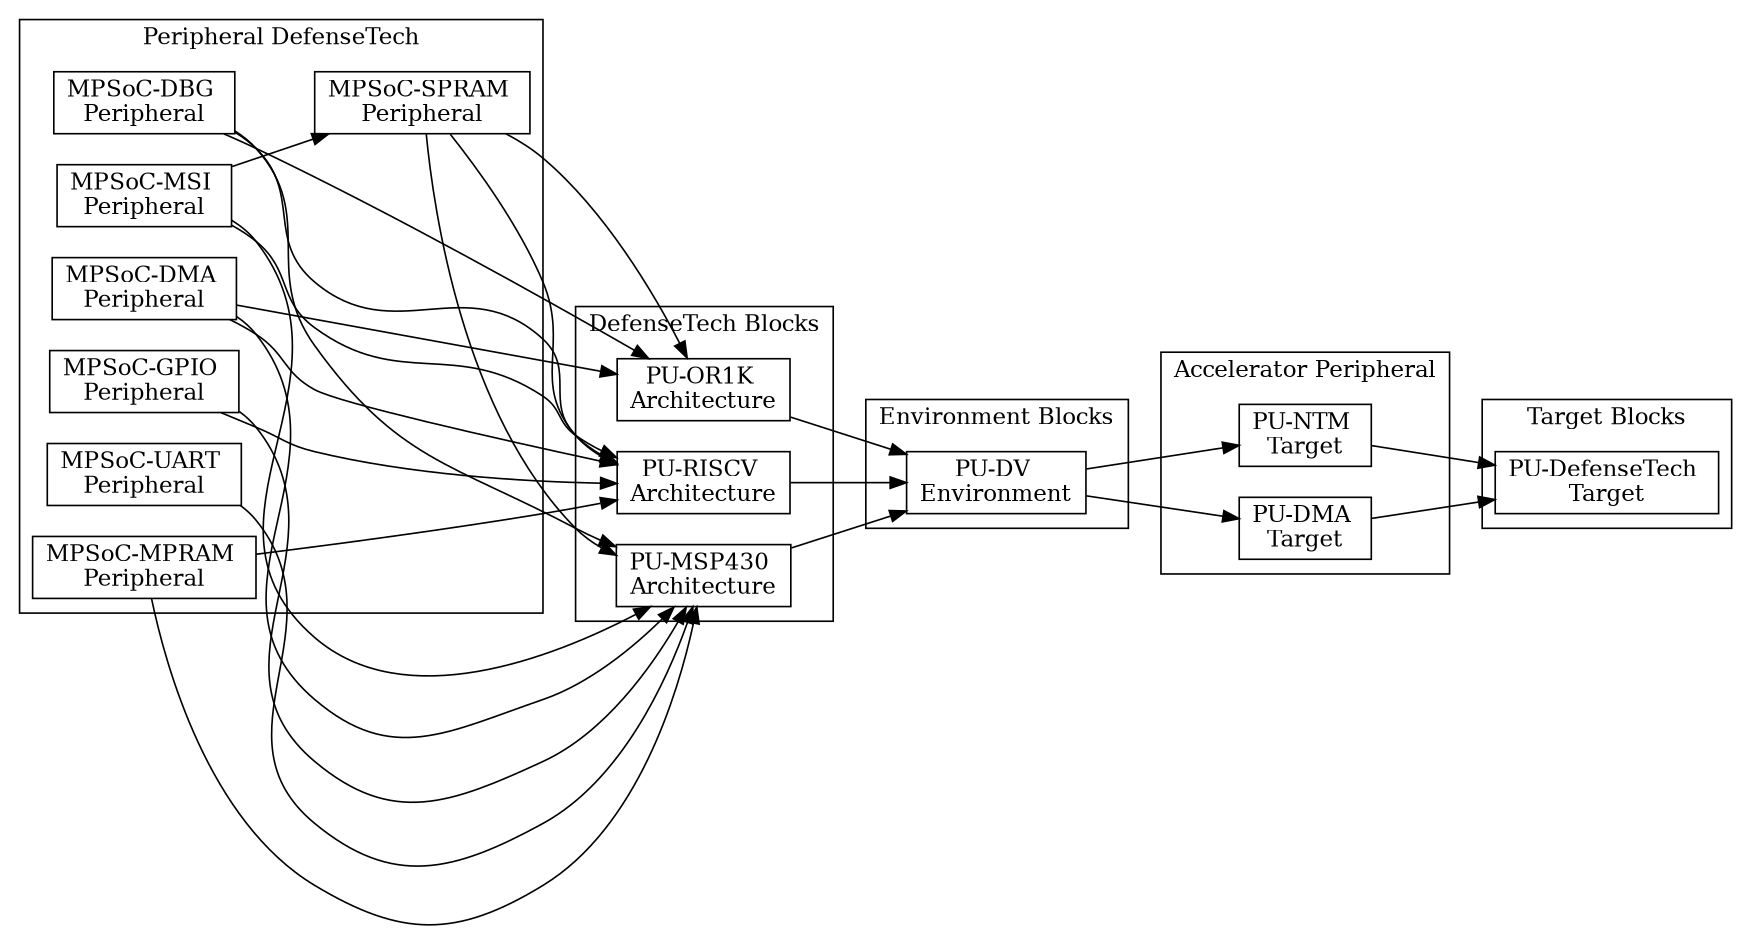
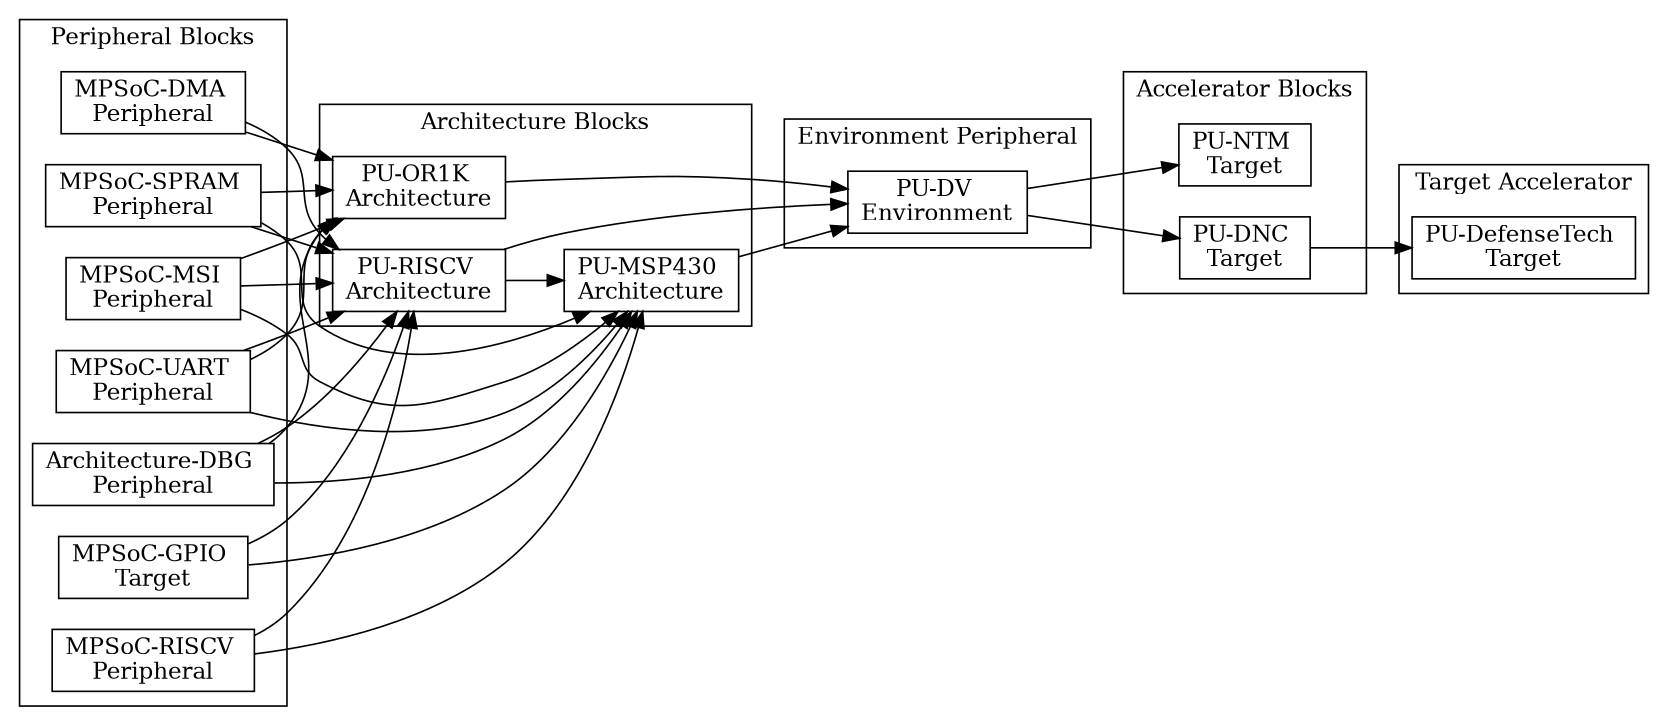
cluster "Peripheral DefenseTech": label "Peripheral DefenseTech" -> "Peripheral Blocks"
node "MPSoC-DBG Peripheral": label "MPSoC-DBG Peripheral" -> "Architecture-DBG Peripheral"
edge "MPSoC-MSI Peripheral" -> "MPSoC-SPRAM Peripheral": now "MPSoC-MSI Peripheral" -> "PU-OR1K Architecture"
edge "MPSoC-UART Peripheral" -> "PU-OR1K Architecture": added
cluster "DefenseTech Blocks": label "DefenseTech Blocks" -> "Architecture Blocks"
edge "MPSoC-UART Peripheral" -> "PU-RISCV Architecture": added
cluster "Accelerator Peripheral": label "Accelerator Peripheral" -> "Accelerator Blocks"
node "MPSoC-GPIO Peripheral": label "MPSoC-GPIO Peripheral" -> "MPSoC-GPIO Target"
cluster "Environment Blocks": label "Environment Blocks" -> "Environment Peripheral"
cluster "Target Blocks": label "Target Blocks" -> "Target Accelerator"
edge "PU-NTM Target" -> "PU-DefenseTech Target": removed
node "PU-DMA Target": label "PU-DMA Target" -> "PU-DNC Target"
node "MPSoC-MPRAM Peripheral": label "MPSoC-MPRAM Peripheral" -> "MPSoC-RISCV Peripheral"
edge "MPSoC-DMA Peripheral" -> "PU-MSP430 Architecture": now "PU-RISCV Architecture" -> "PU-MSP430 Architecture"
